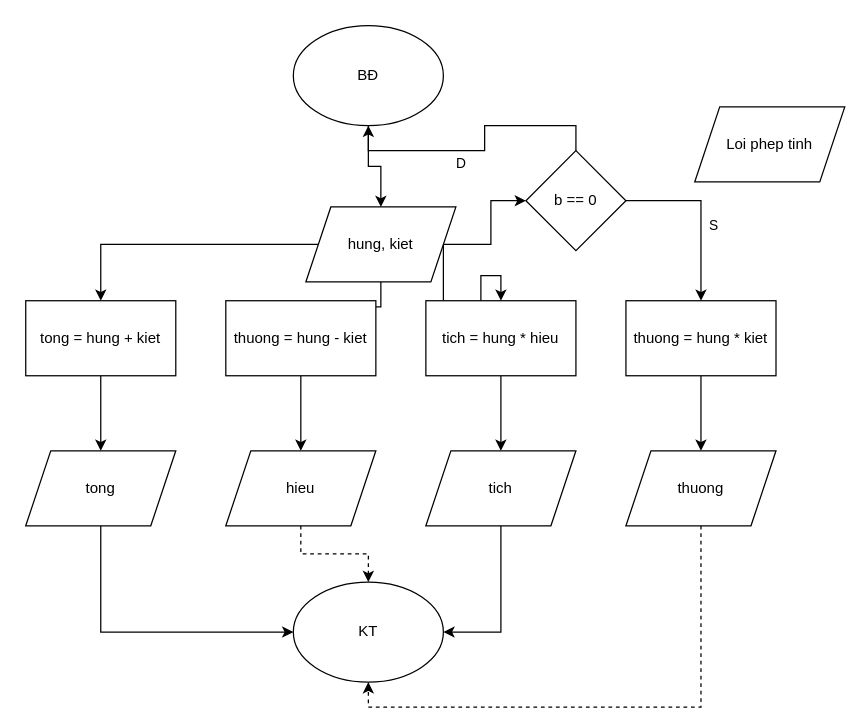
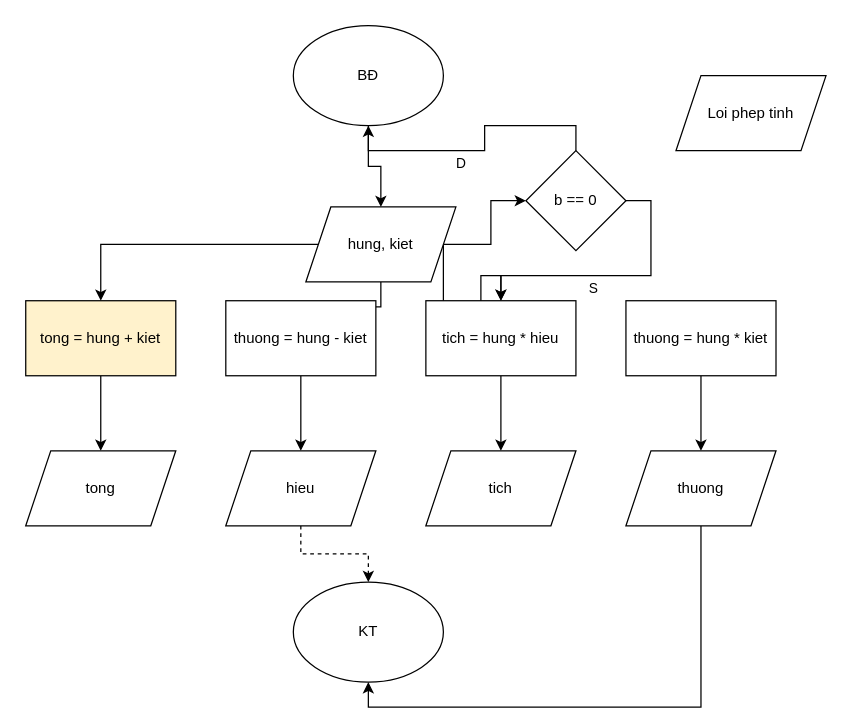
node "Loi phep tinh": moved (769, 144) -> (751, 113)
edge "b == 0" -> "thuong = hung * kiet": now "b == 0" -> "tich = hung * hieu"
node "tong = hung + kiet": fillcolor #ffffff -> #fff2cc
edge "tich" -> "KT": removed
edge "tong" -> "KT": removed
edge "thuong" -> "KT": style dashed -> solid
